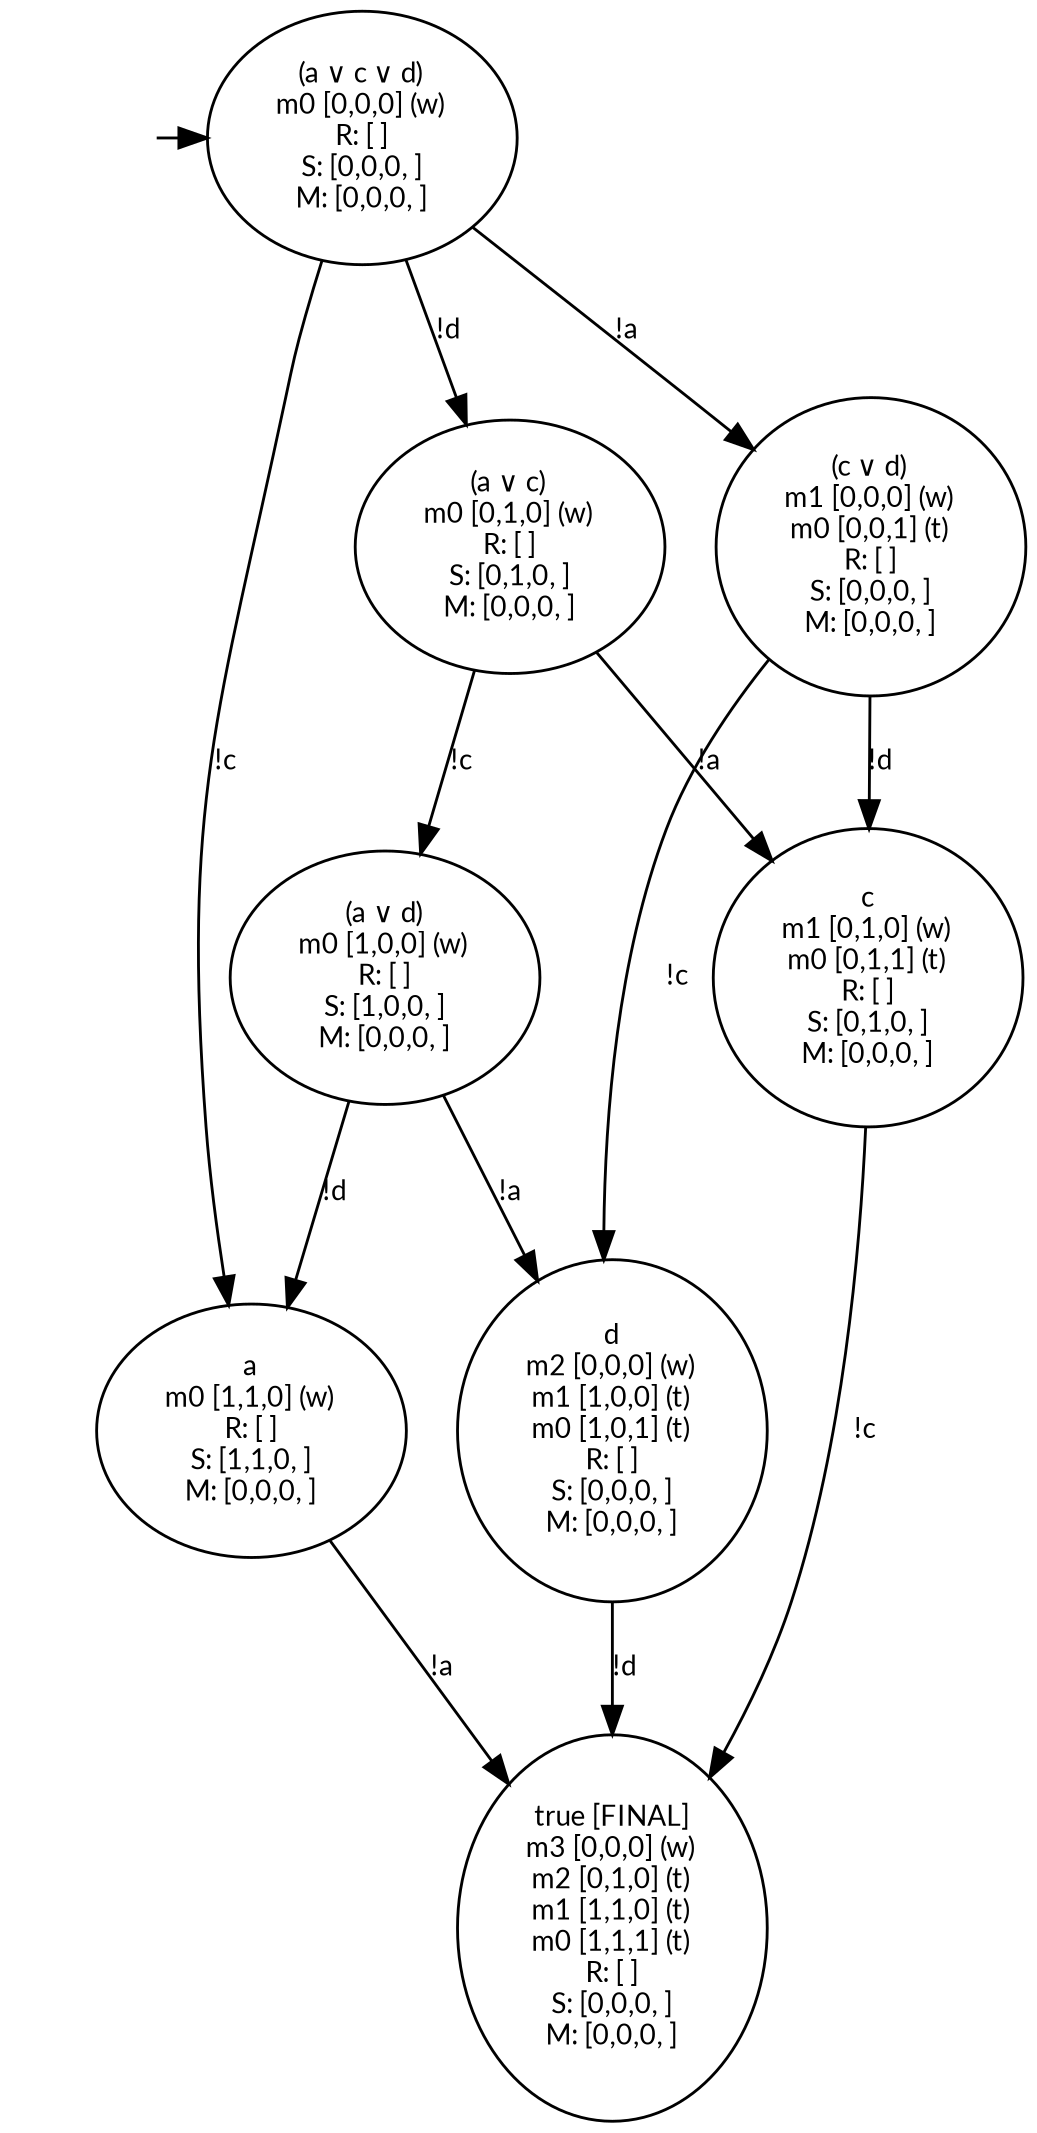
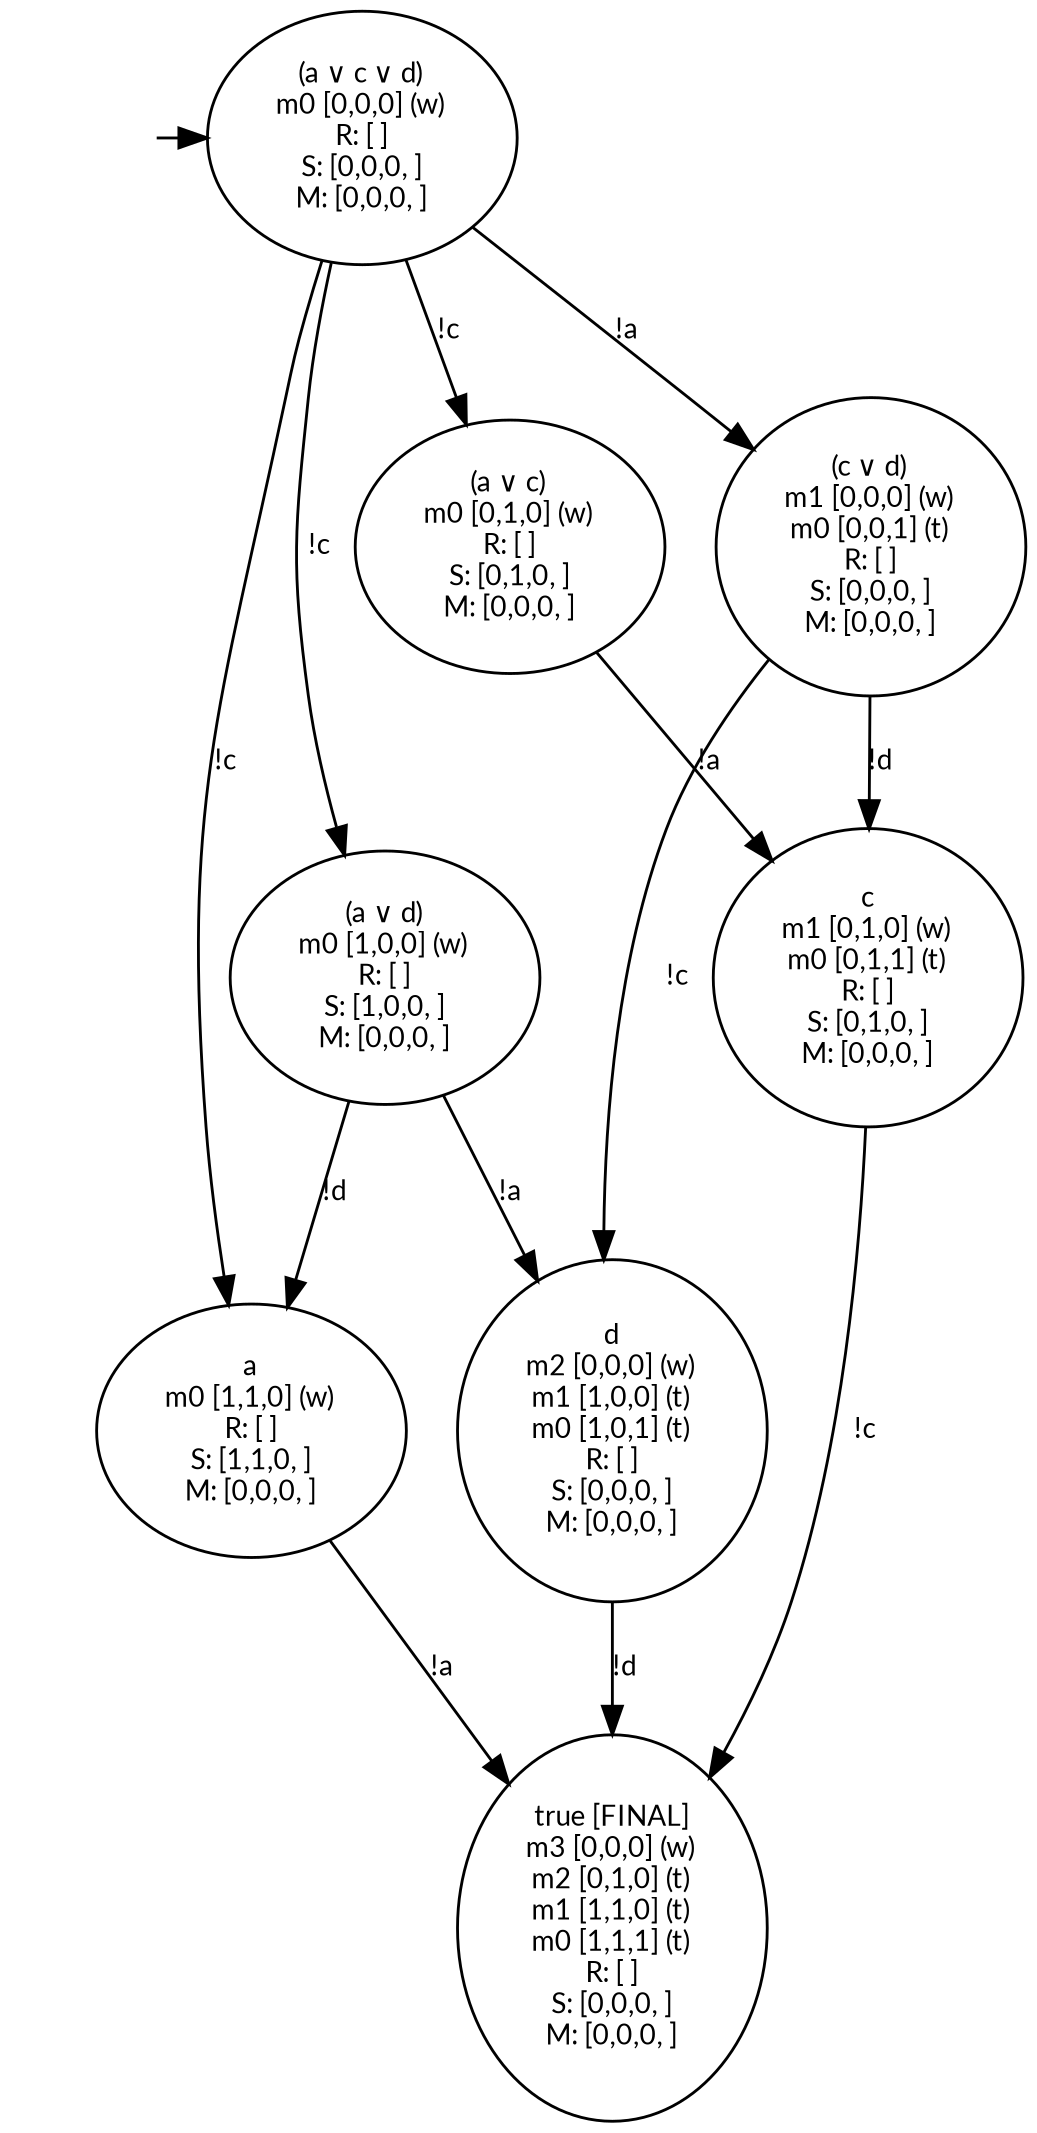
edge "(a ∨ c ∨ d) m0 [0,0,0] (w) R: [ ] S: [0,0,0, ] M: [0,0,0, ]" -> "(a ∨ c) m0 [0,1,0] (w) R: [ ] S: [0,1,0, ] M: [0,0,0, ]": label "!d" -> "!c"
edge "(a ∨ c) m0 [0,1,0] (w) R: [ ] S: [0,1,0, ] M: [0,0,0, ]" -> "(a ∨ d) m0 [1,0,0] (w) R: [ ] S: [1,0,0, ] M: [0,0,0, ]": now "(a ∨ c ∨ d) m0 [0,0,0] (w) R: [ ] S: [0,0,0, ] M: [0,0,0, ]" -> "(a ∨ d) m0 [1,0,0] (w) R: [ ] S: [1,0,0, ] M: [0,0,0, ]"
